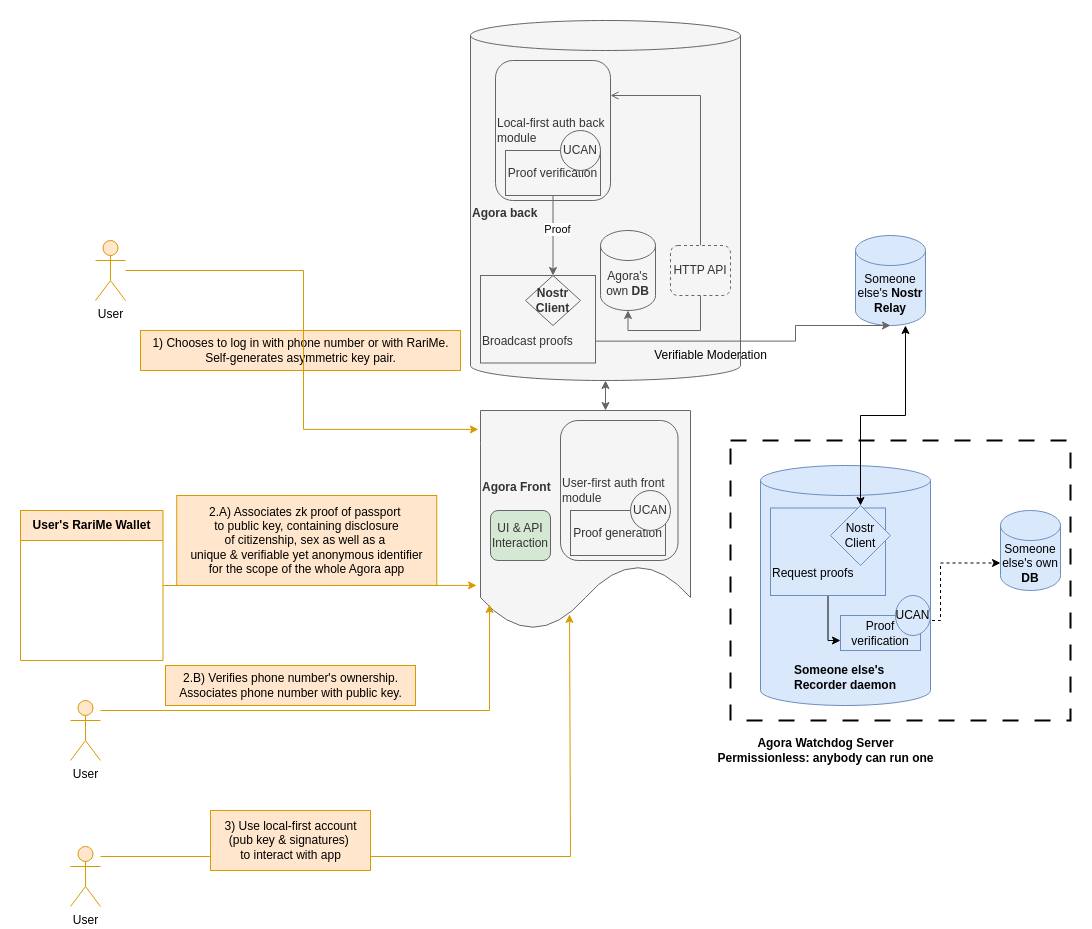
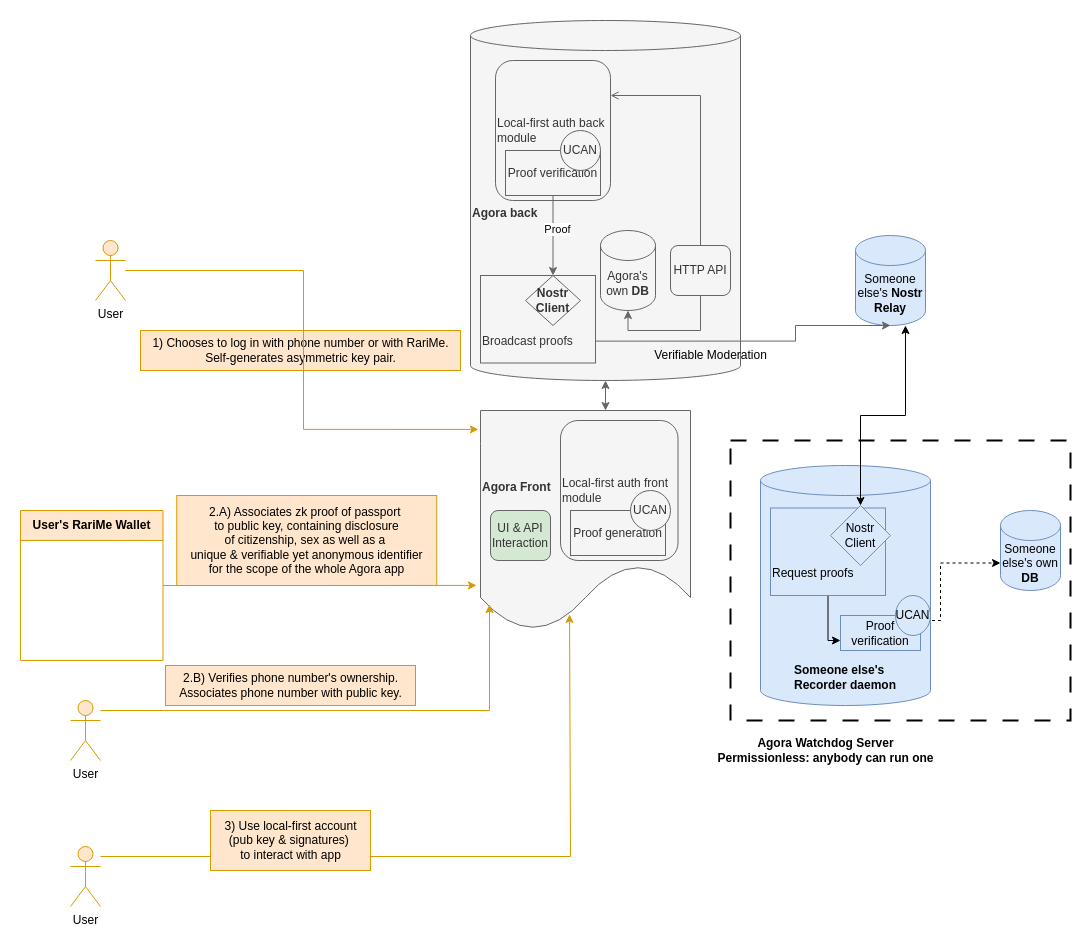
node "HTTP API": style dashed -> solid
node "User-first auth front module": label "User-first auth front module" -> "Local-first auth front module"
